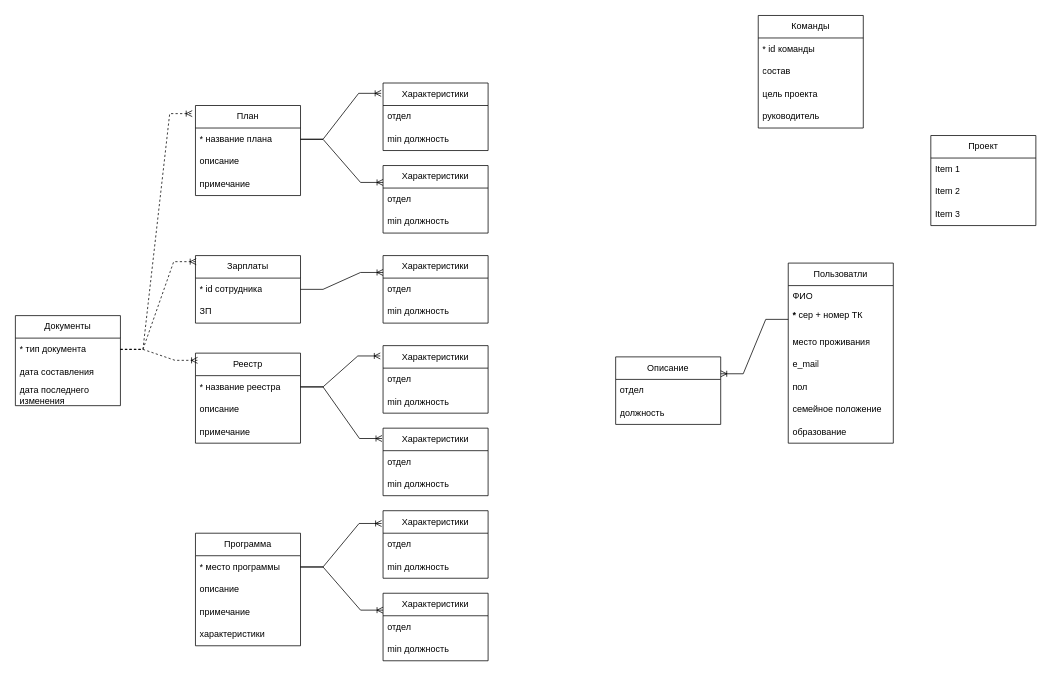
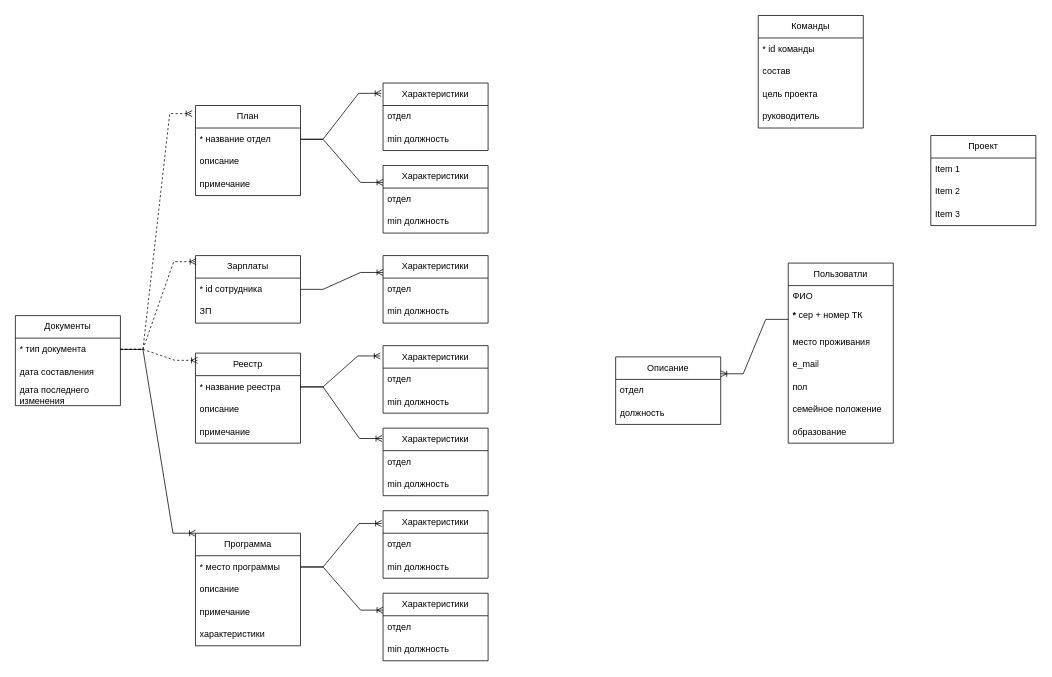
node "* название плана": label "* название плана" -> "* название отдел"
edge "* тип документа" -> "Программа": added
